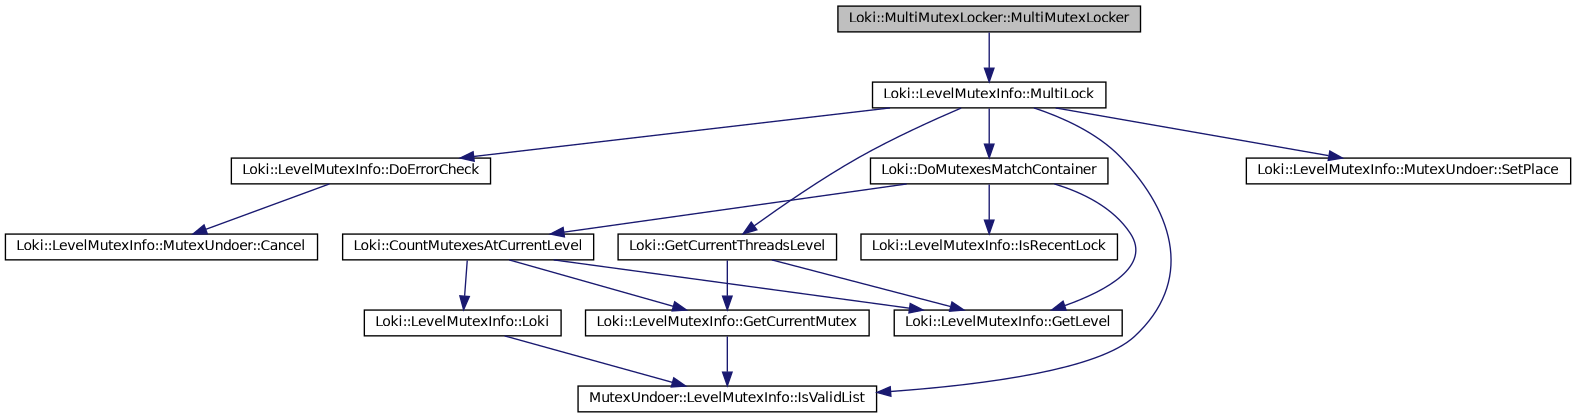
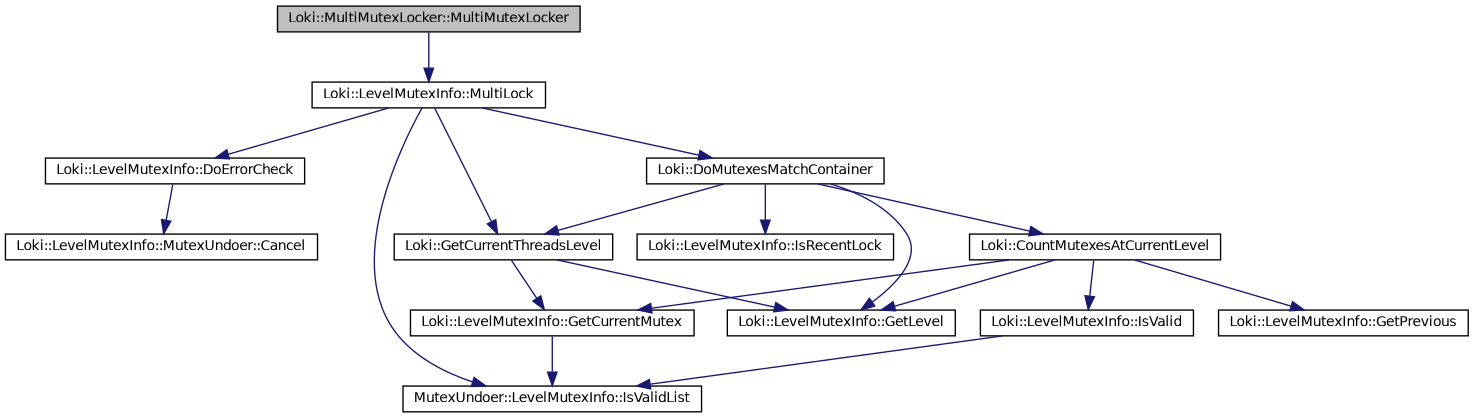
node "Loki::LevelMutexInfo::MutexUndoer::SetPlace": removed
edge "Loki::DoMutexesMatchContainer" -> "Loki::GetCurrentThreadsLevel": added
node "Loki::LevelMutexInfo::Loki": label "Loki::LevelMutexInfo::Loki" -> "Loki::LevelMutexInfo::IsValid"
node "Loki::LevelMutexInfo::GetPrevious": added
